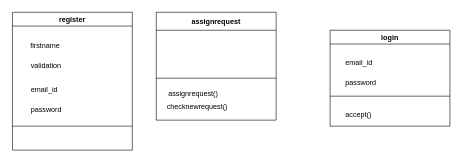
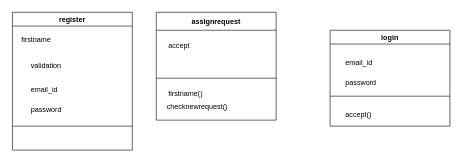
node "firstname": moved (60, 45) -> (51, 39)
node "accept": added
node "assignrequest()": label "assignrequest()" -> "firstname()"
